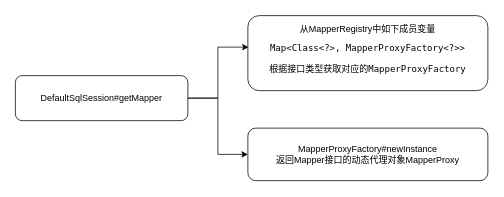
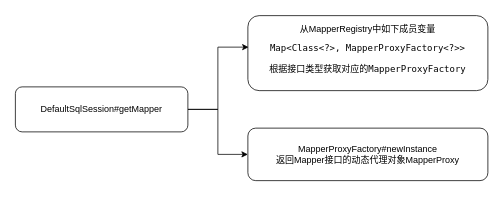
node "DefaultSqlSession#getMapper": moved (102, 98) -> (102, 109)
